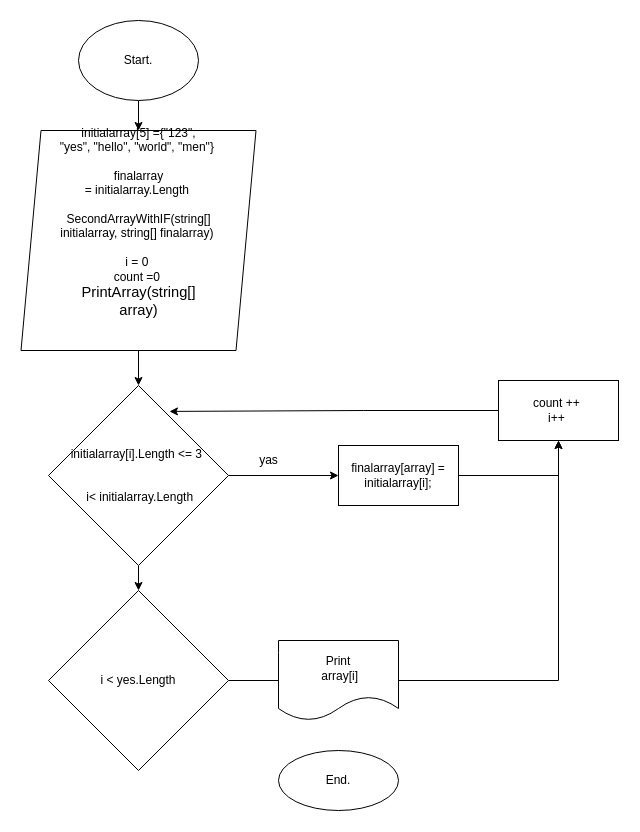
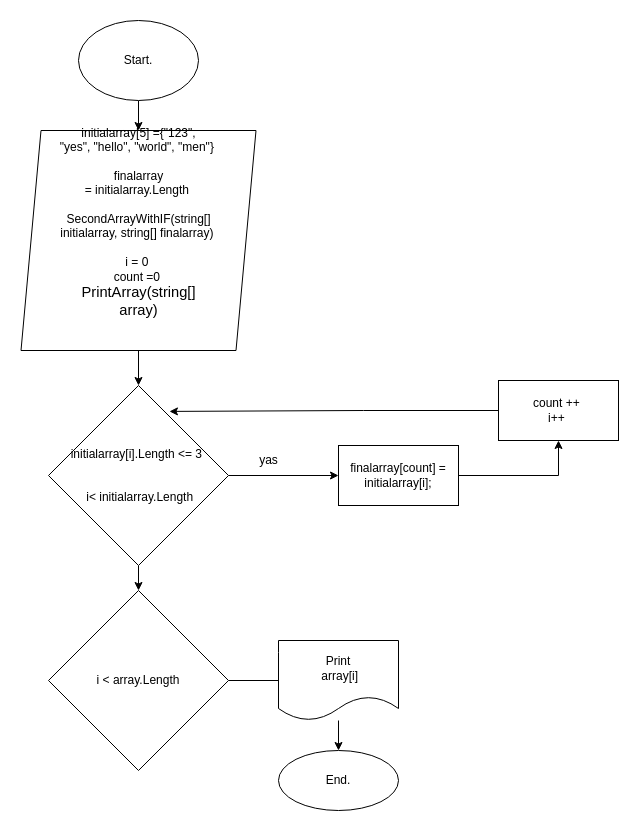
node "finalarray[array] = initialarray[i];": label "finalarray[array] = initialarray[i];" -> "finalarray[count] = initialarray[i];"
edge "Print array[i]" -> "count ++ i++": now "Print array[i]" -> "End."
node "i < yes.Length": label "i < yes.Length" -> "i < array.Length"
